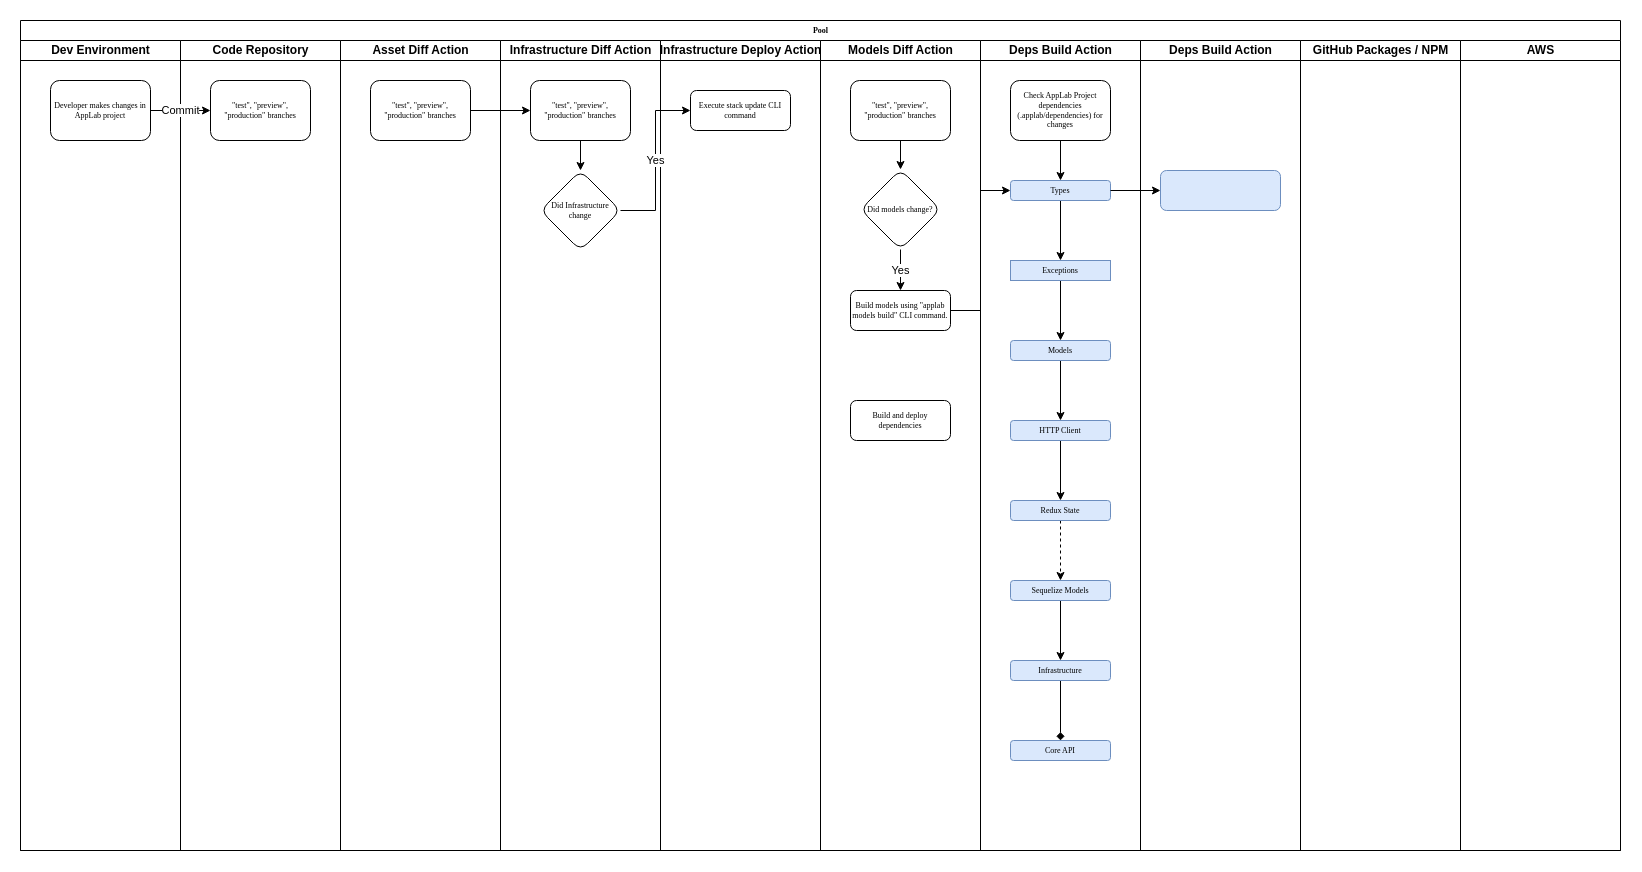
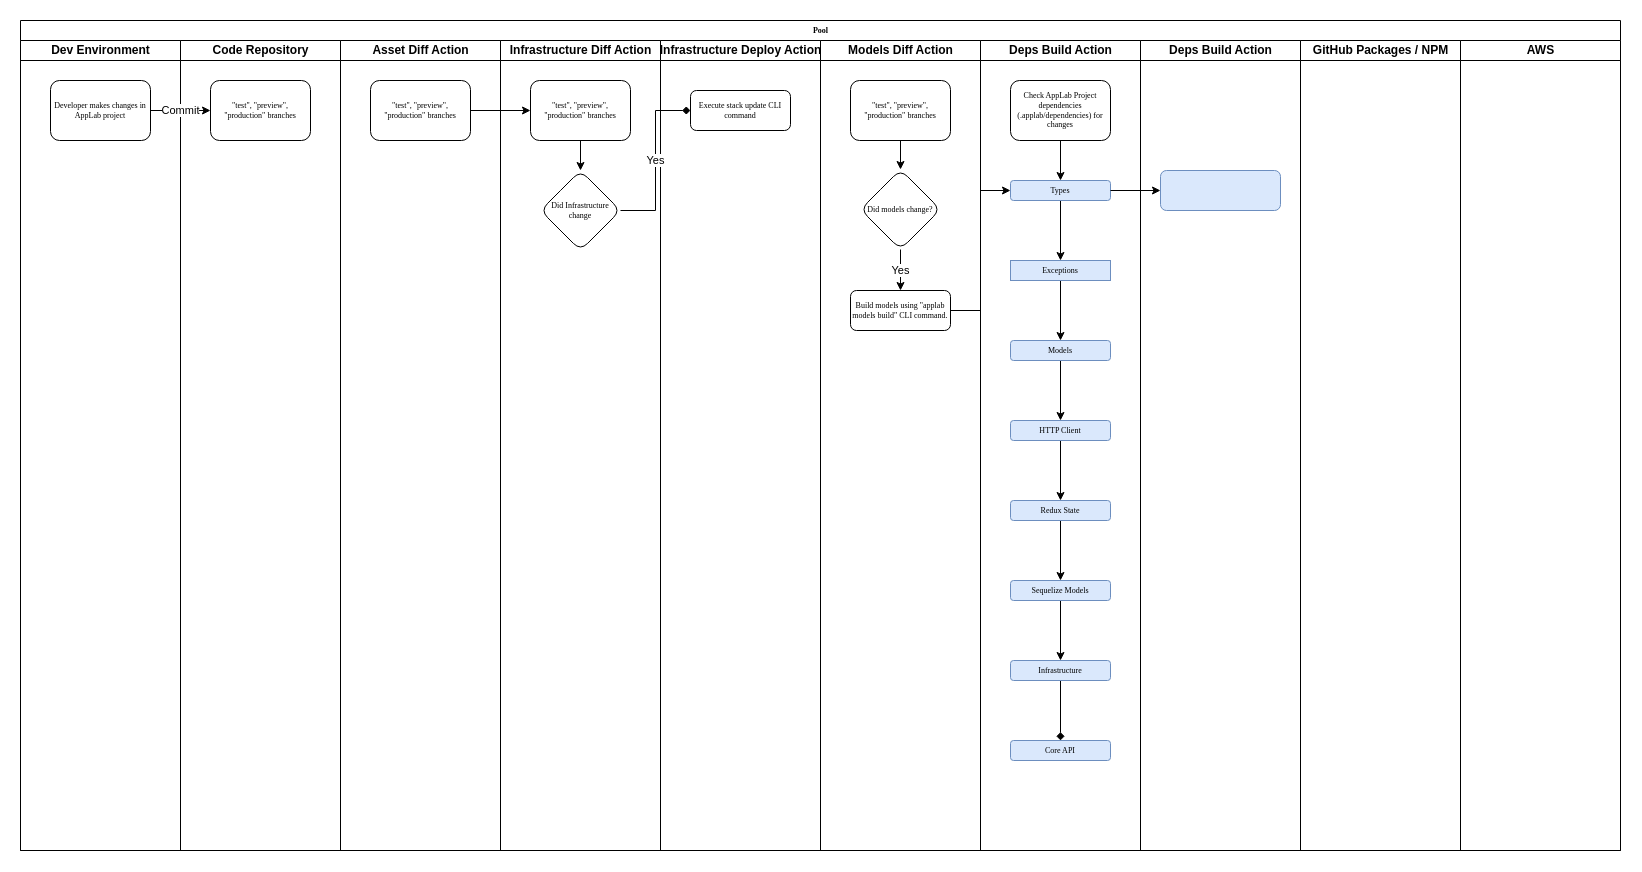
edge "Did Infrastructure change" -> "Execute stack update CLI command": arrowhead classic -> diamond
node "Build and deploy dependencies": removed
edge "Redux State" -> "Sequelize Models": style dashed -> solid
